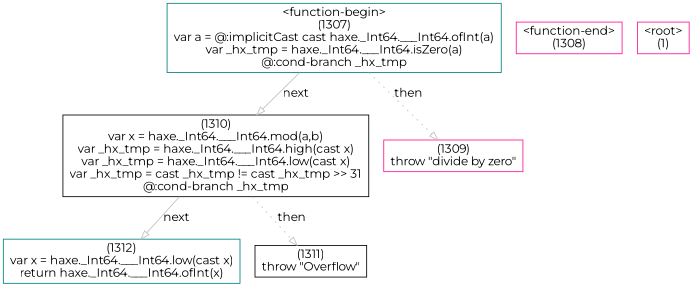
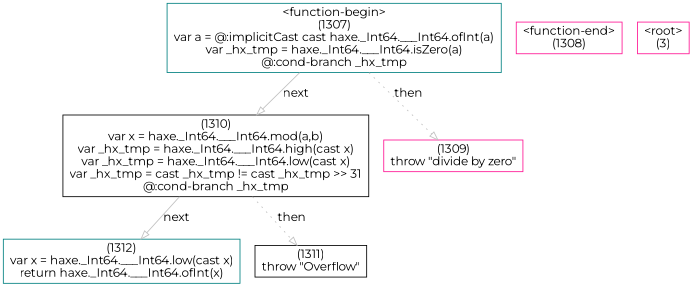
node "<root> (1)": label "<root> (1)" -> "<root> (3)"
